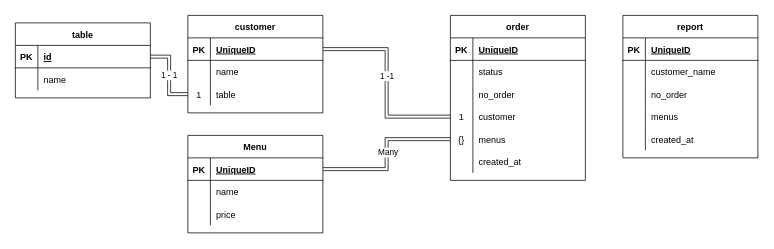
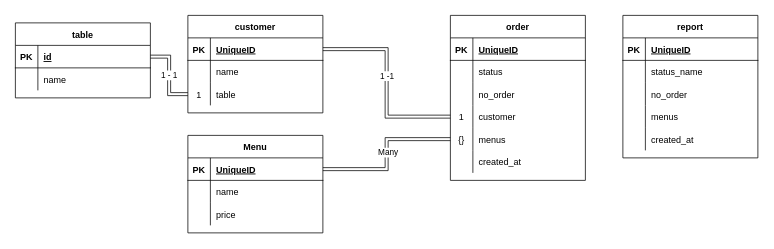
node "customer_name": label "customer_name" -> "status_name"
